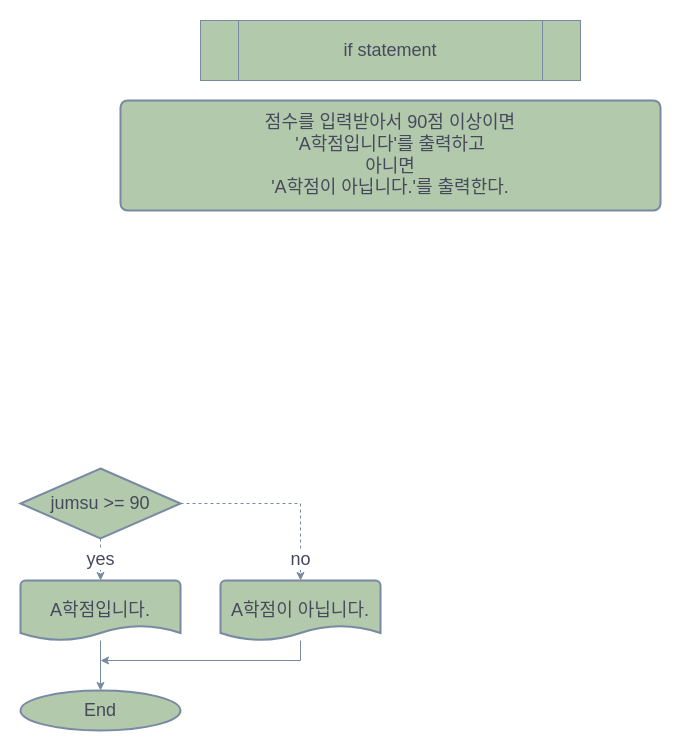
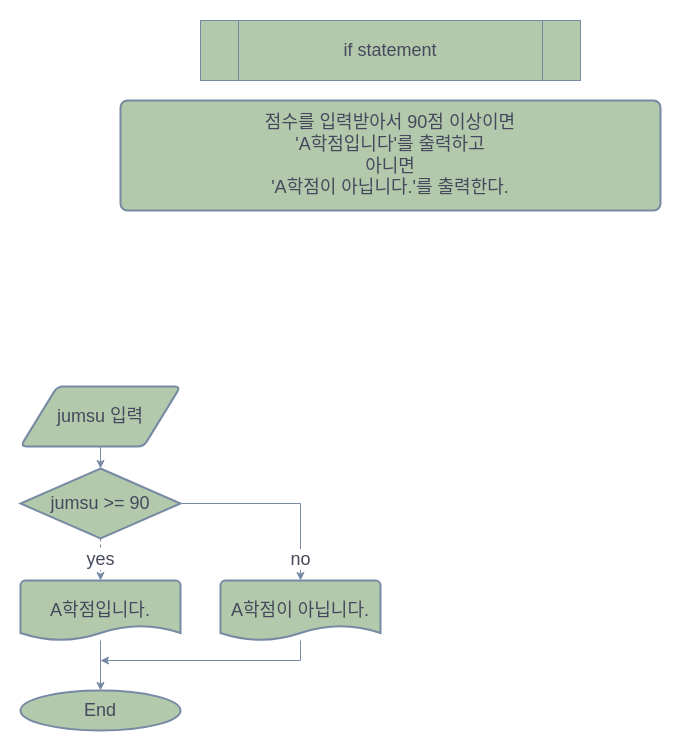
node "jumsu 입력": added
edge "jumsu 입력" -> "jumsu >= 90": added
edge "jumsu >= 90" -> "A학점이 아닙니다.": style dashed -> solid
